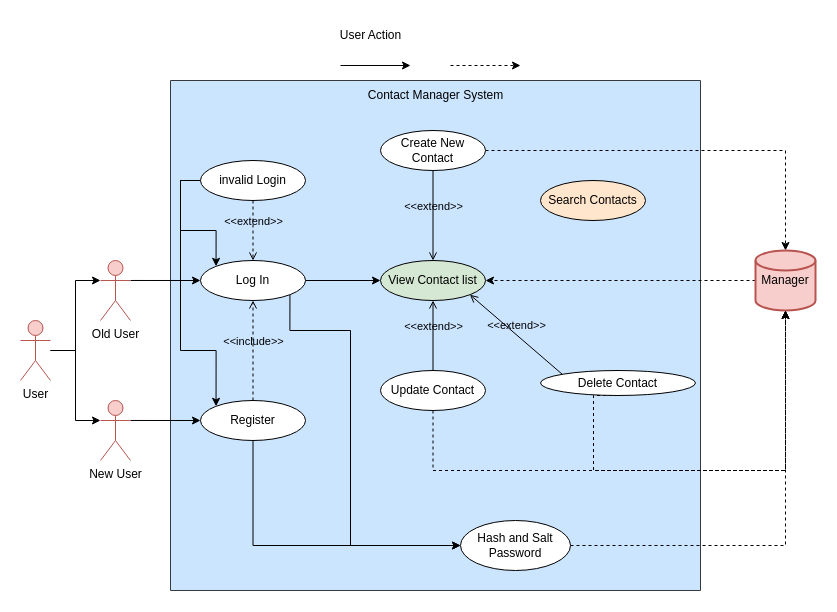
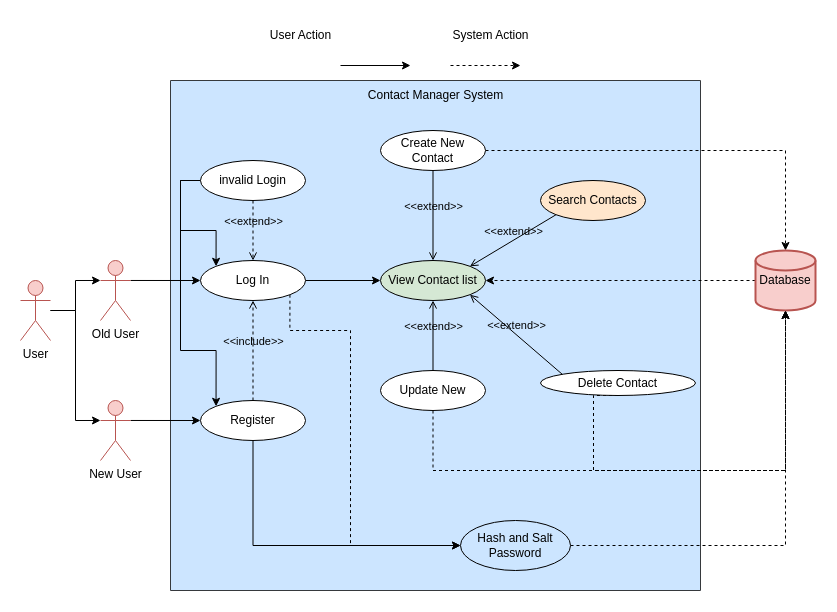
node "User Action": moved (371, 36) -> (301, 36)
node "System Action": added
edge "Search Contacts" -> "View Contact list": added, label "<<extend>>"
node "Manager": label "Manager" -> "Database"
node "User": moved (36, 351) -> (36, 311)
edge "Log In" -> "Hash and Salt Password": style solid -> dashed
node "Update Contact": label "Update Contact" -> "Update New"
node "Hash and Salt Password": fillcolor #ffffff -> #cce5ff
